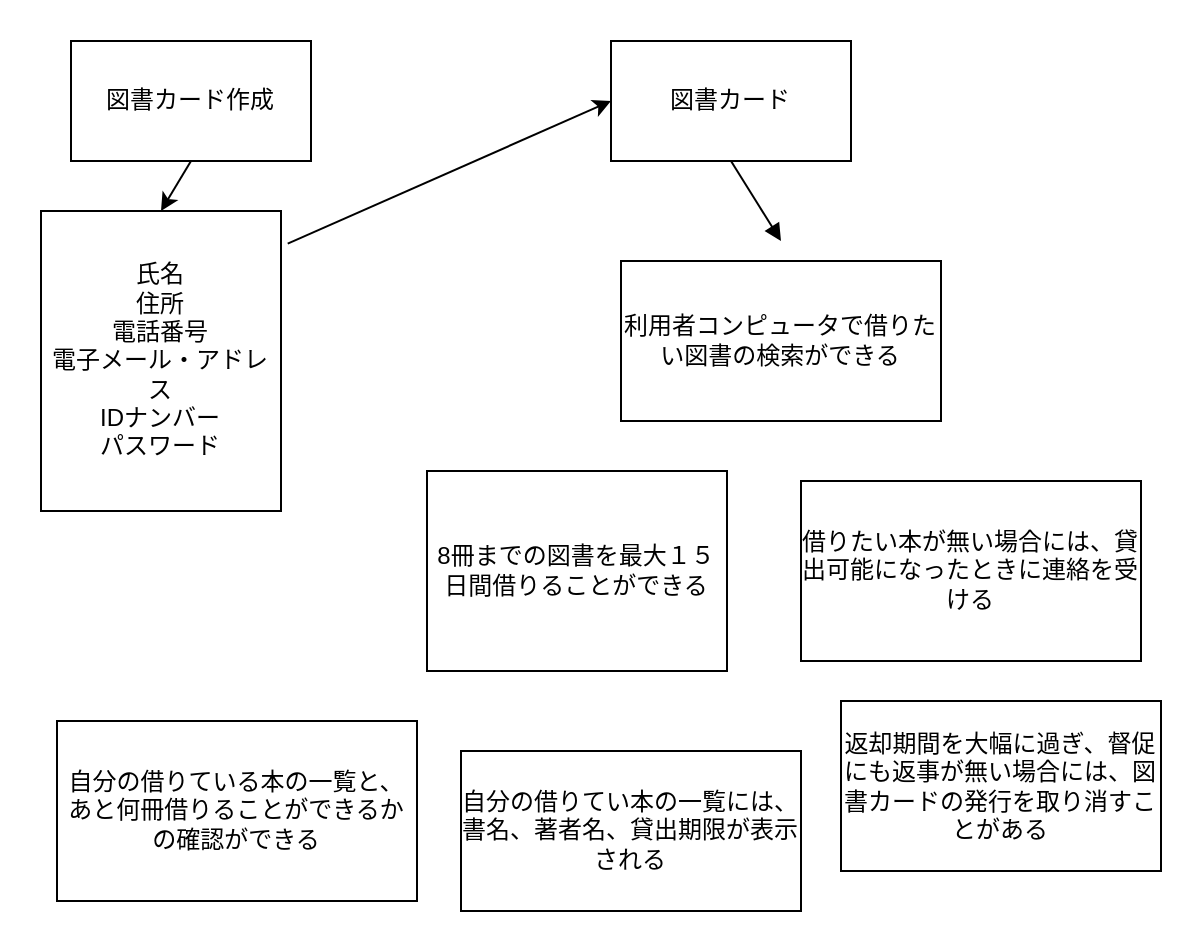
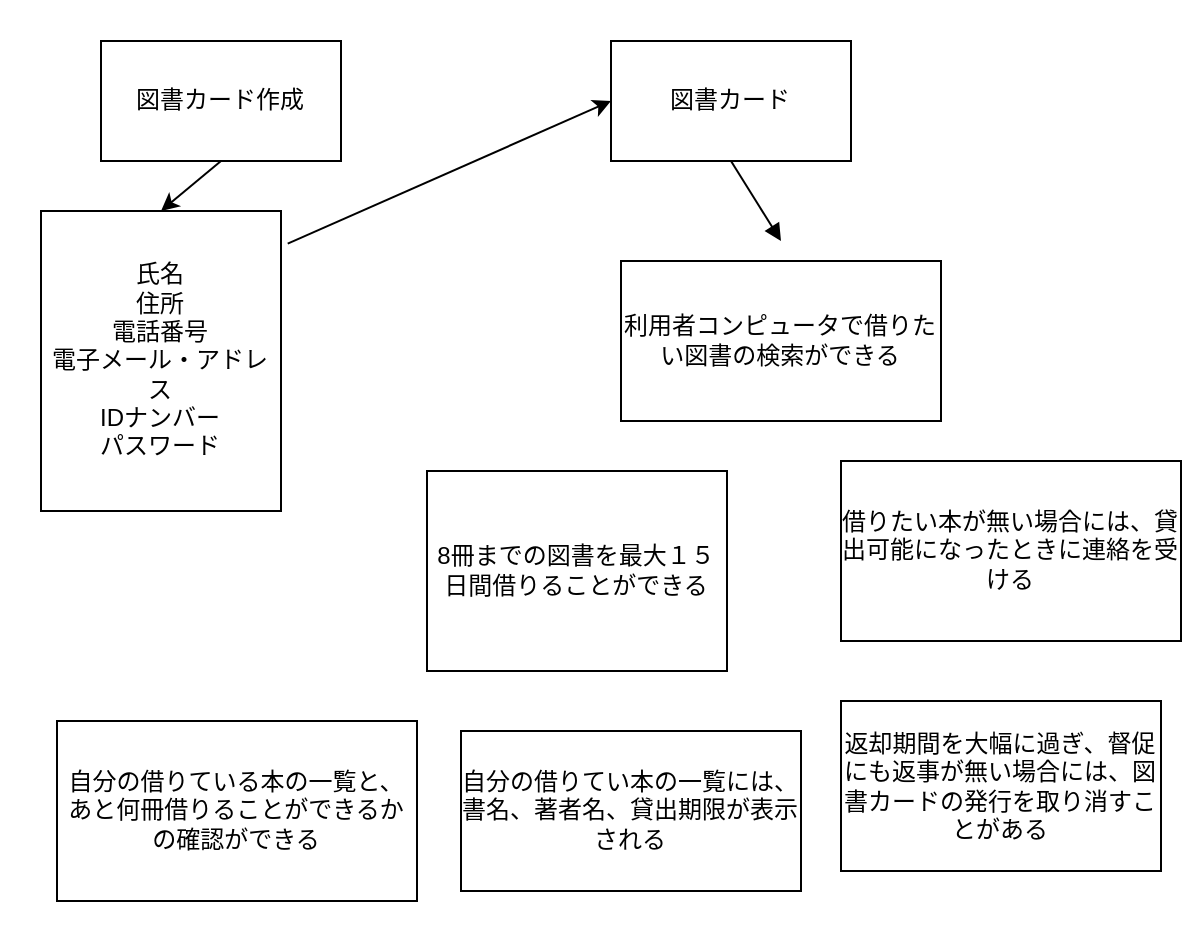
node "図書カード作成": moved (191, 101) -> (221, 101)
node "借りたい本が無い場合には、貸出可能になったときに連絡を受ける": moved (971, 571) -> (1011, 551)
node "自分の借りてい本の一覧には、書名、著者名、貸出期限が表示される": moved (631, 831) -> (631, 811)
